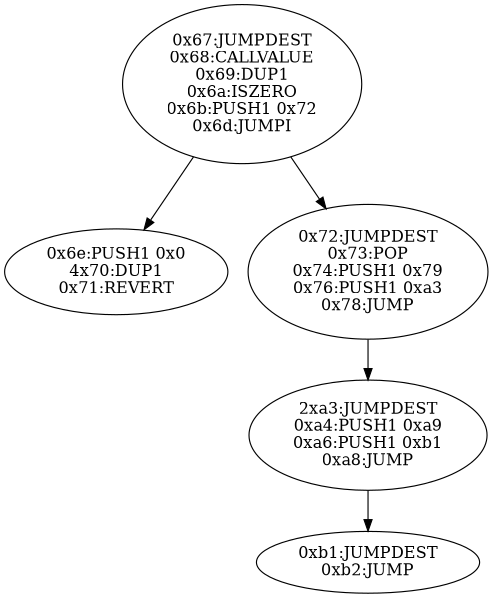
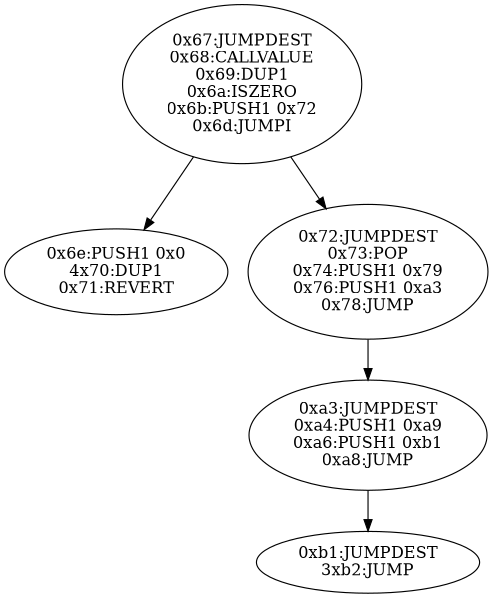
node "2xa3:JUMPDEST 0xa4:PUSH1 0xa9 0xa6:PUSH1 0xb1 0xa8:JUMP": label "2xa3:JUMPDEST 0xa4:PUSH1 0xa9 0xa6:PUSH1 0xb1 0xa8:JUMP" -> "0xa3:JUMPDEST 0xa4:PUSH1 0xa9 0xa6:PUSH1 0xb1 0xa8:JUMP"
node "0xb1:JUMPDEST 0xb2:JUMP": label "0xb1:JUMPDEST 0xb2:JUMP" -> "0xb1:JUMPDEST 3xb2:JUMP"
